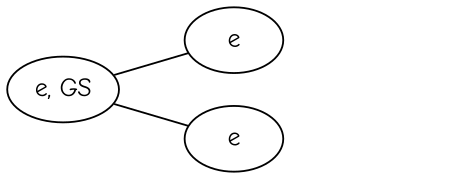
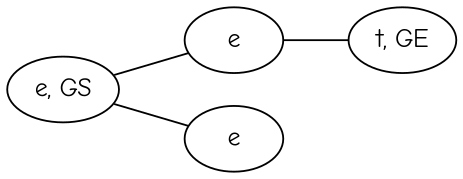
node "t, GE": added
